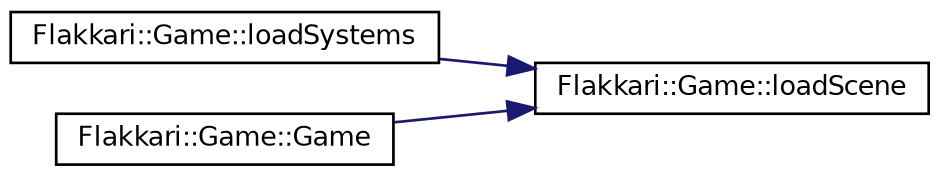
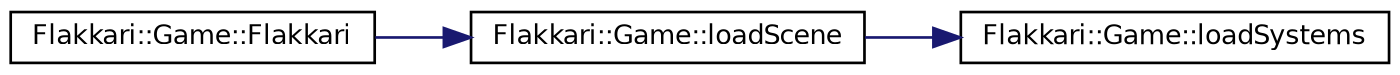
edge "Flakkari::Game::loadSystems" -> "Flakkari::Game::loadScene": reversed
node "Flakkari::Game::Game": label "Flakkari::Game::Game" -> "Flakkari::Game::Flakkari"
